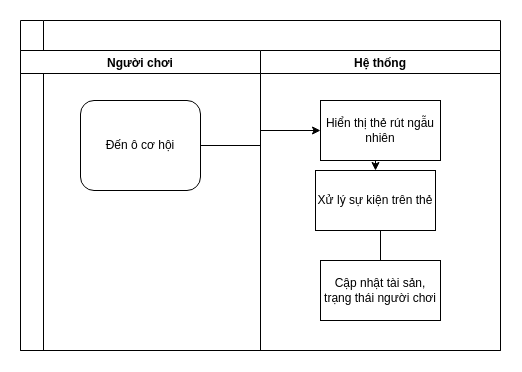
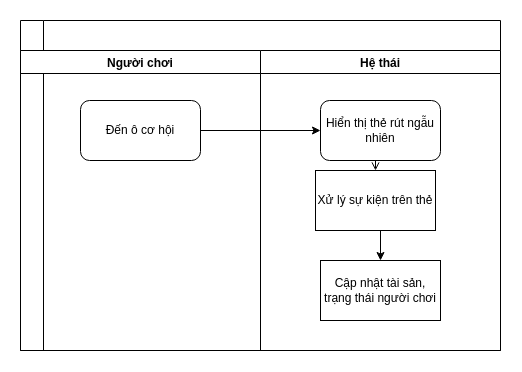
node "Hệ thống": label "Hệ thống" -> "Hệ thái"
node "Hiển thị thẻ rút ngẫu nhiên": shape rectangle -> rounded rectangle
node "Đến ô cơ hội": size 120x90 -> 120x60
edge "Hiển thị thẻ rút ngẫu nhiên" -> "Xử lý sự kiện trên thẻ": arrowhead classic -> open
edge "Xử lý sự kiện trên thẻ" -- "Cập nhật tài sản, trạng thái người chơi": arrowhead none -> classic
